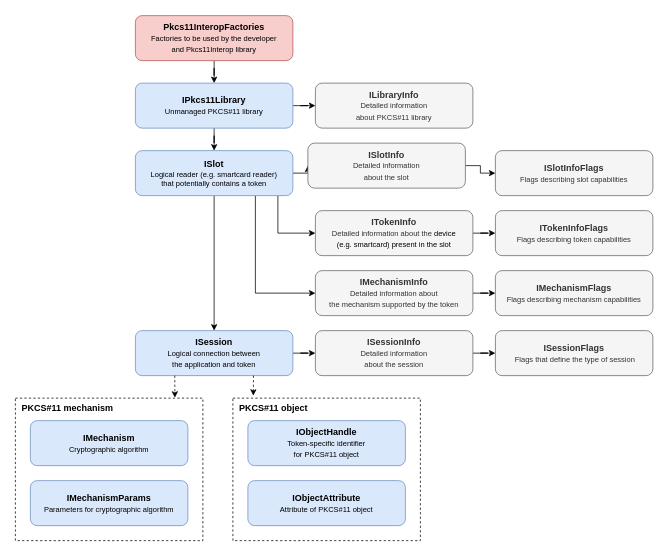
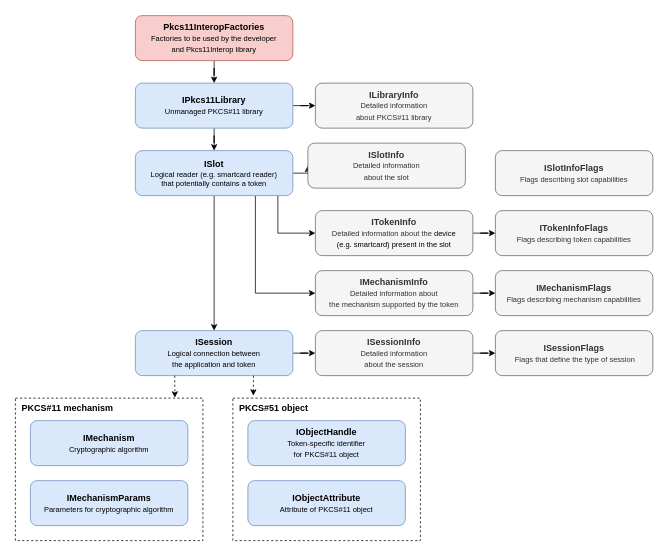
edge "ISlotInfo Detailed information about the slot" -> "ISlotInfoFlags Flags describing slot capabilities": removed
node "PKCS#11 object": label "PKCS#11 object" -> "PKCS#51 object"
